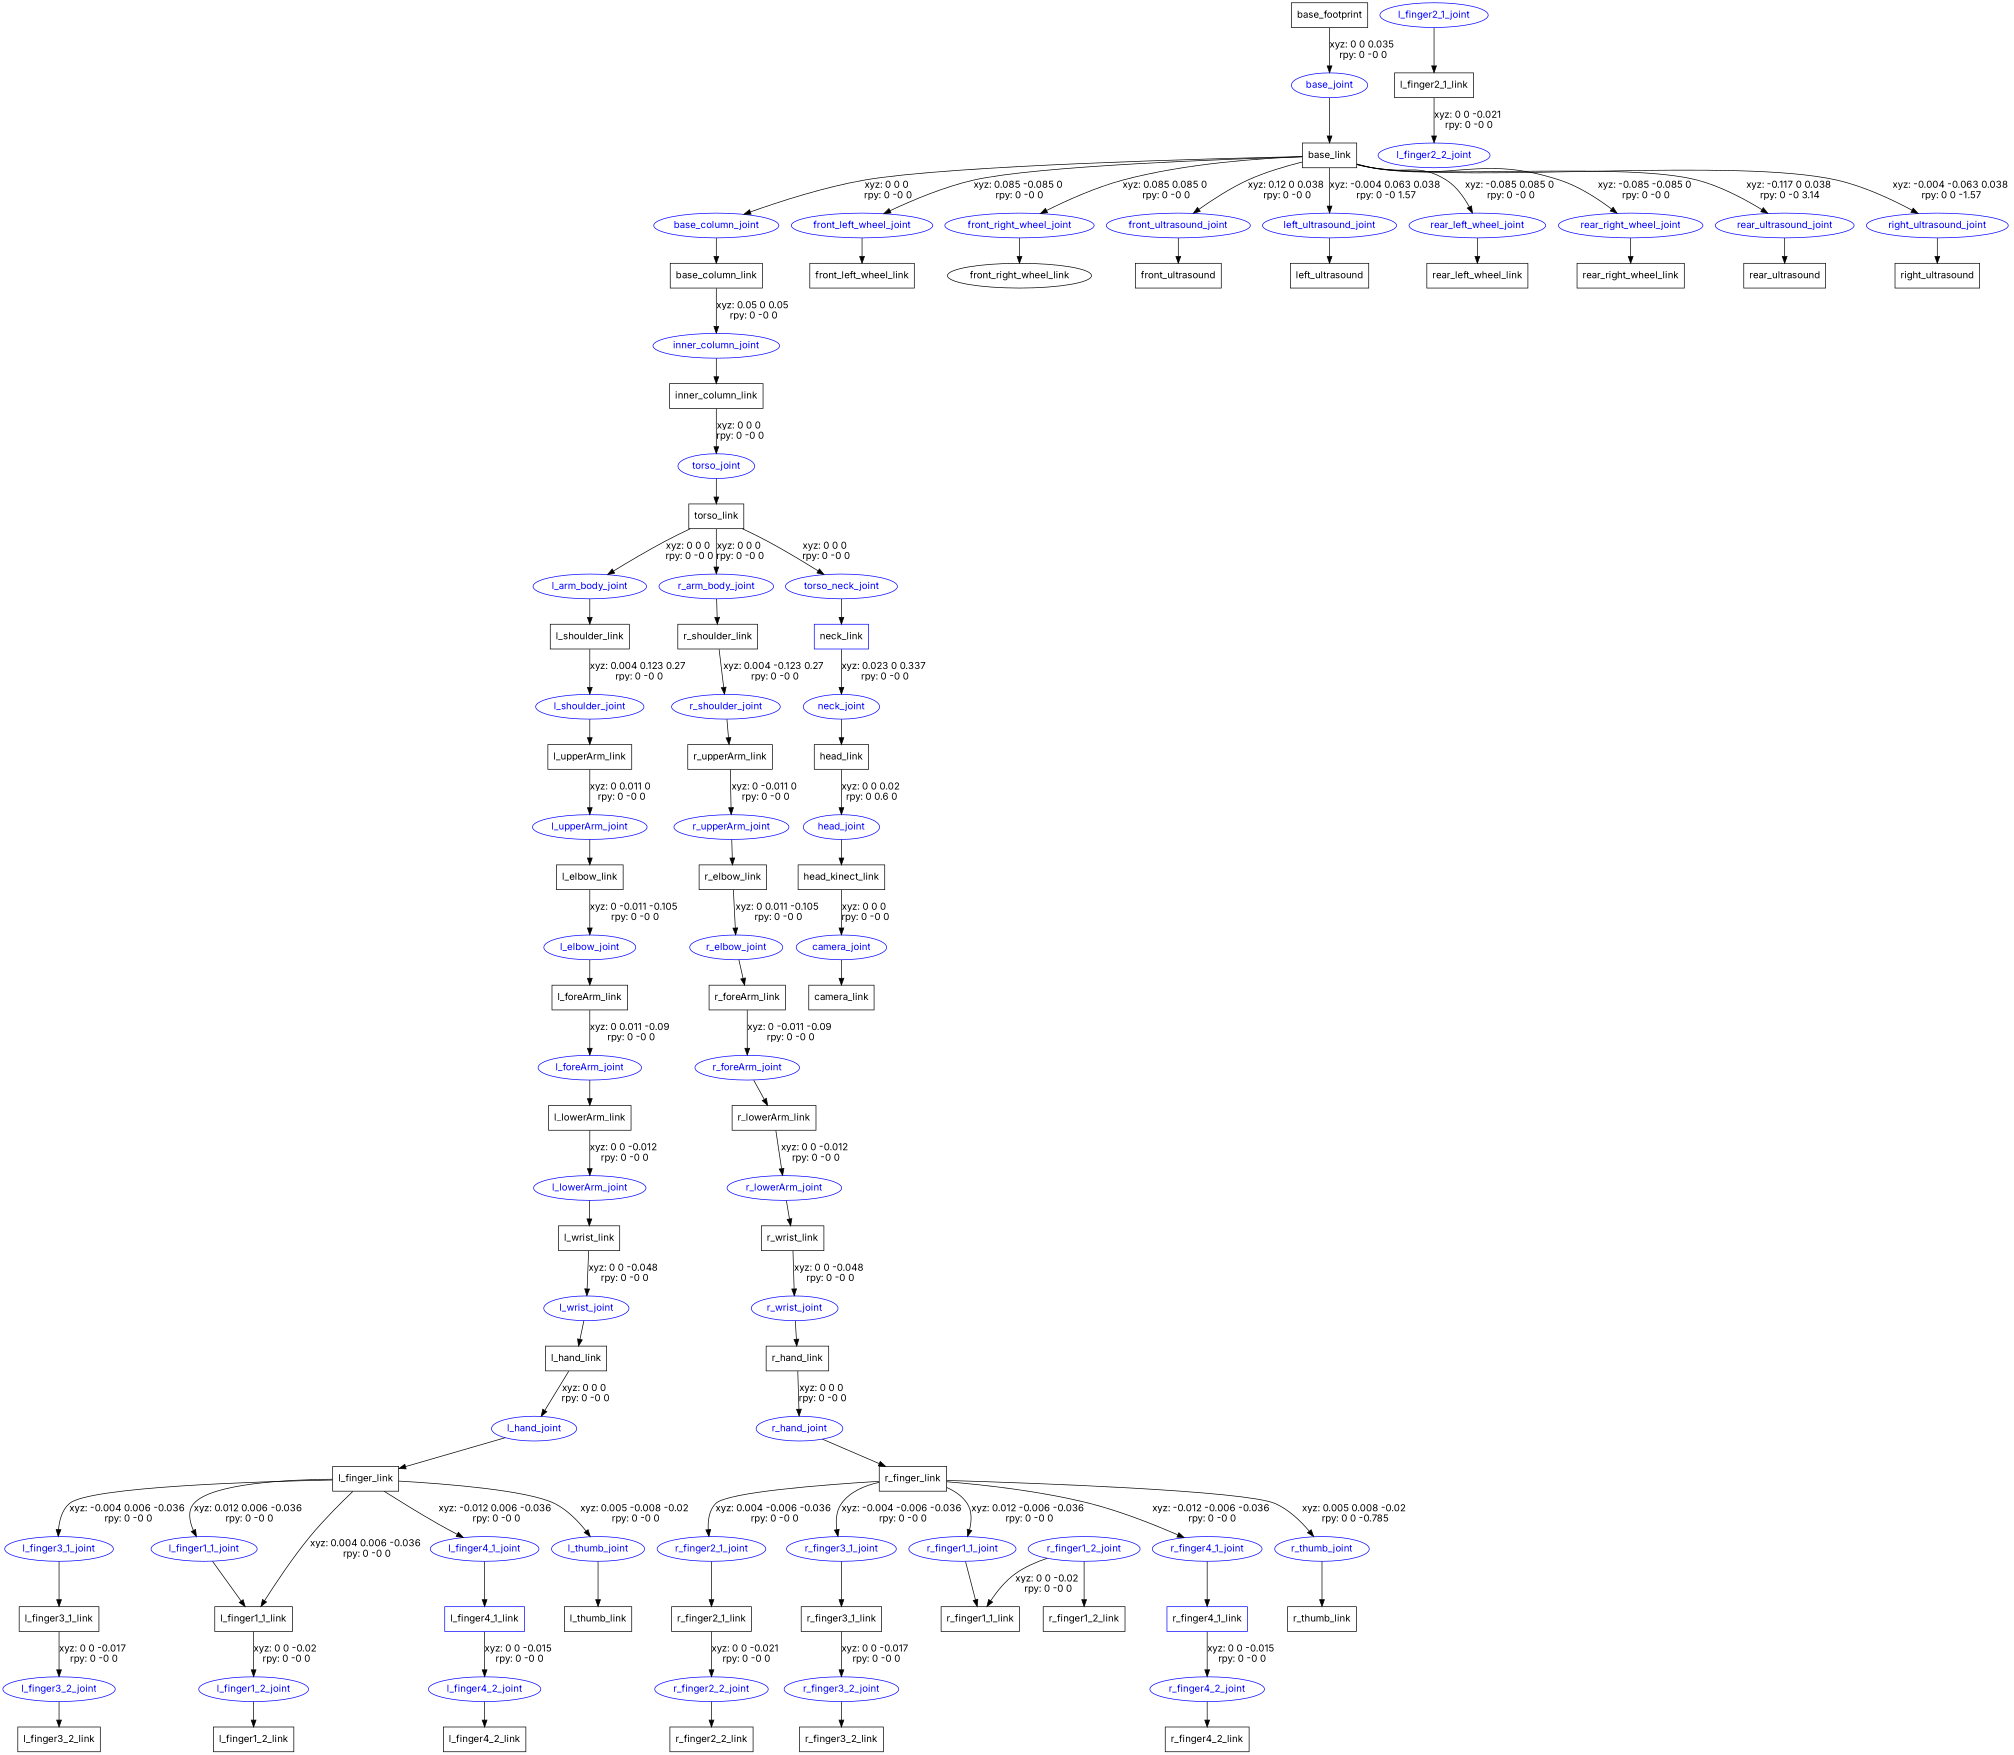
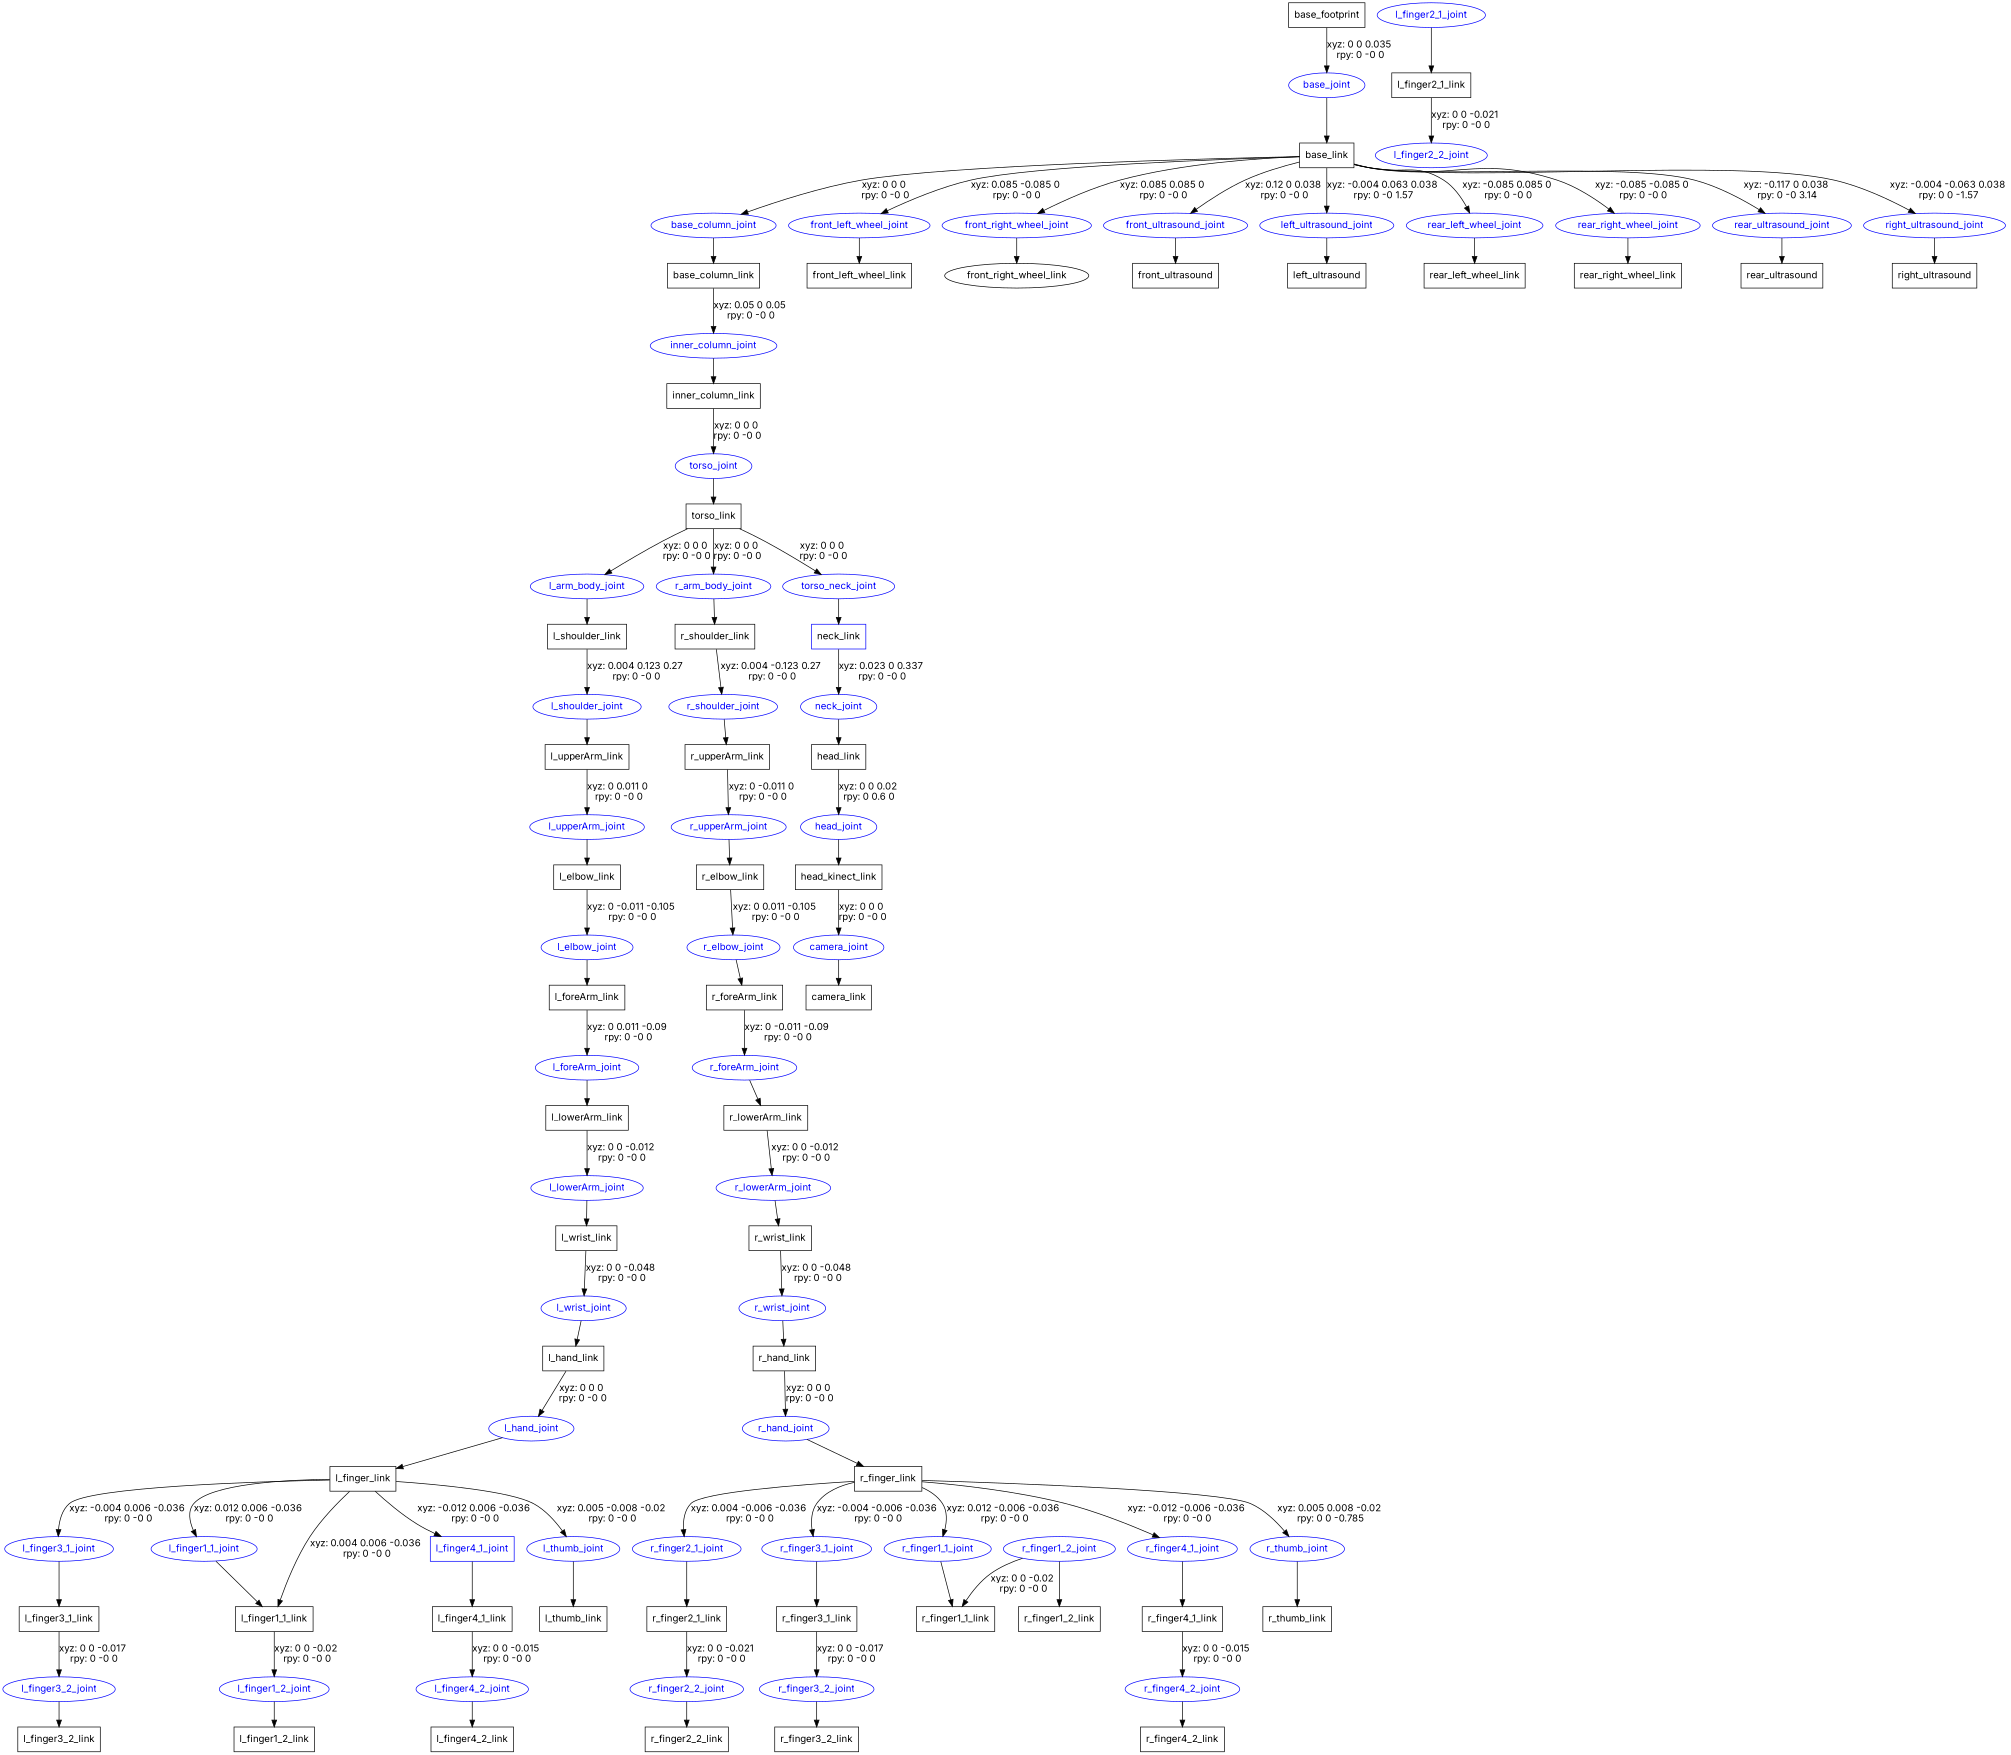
node "l_finger4_1_joint": shape ellipse -> box
node "l_finger4_1_link": color blue -> black
node "r_finger4_1_link": color blue -> black
